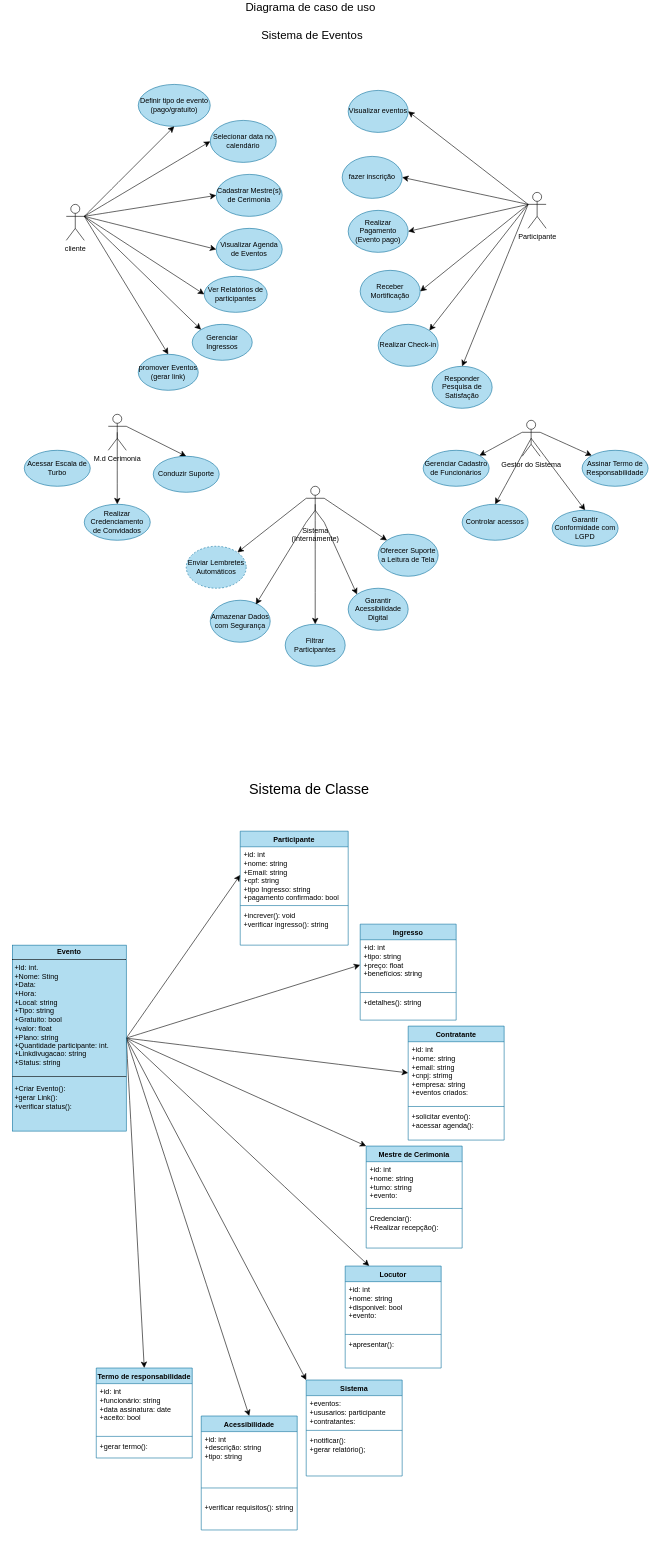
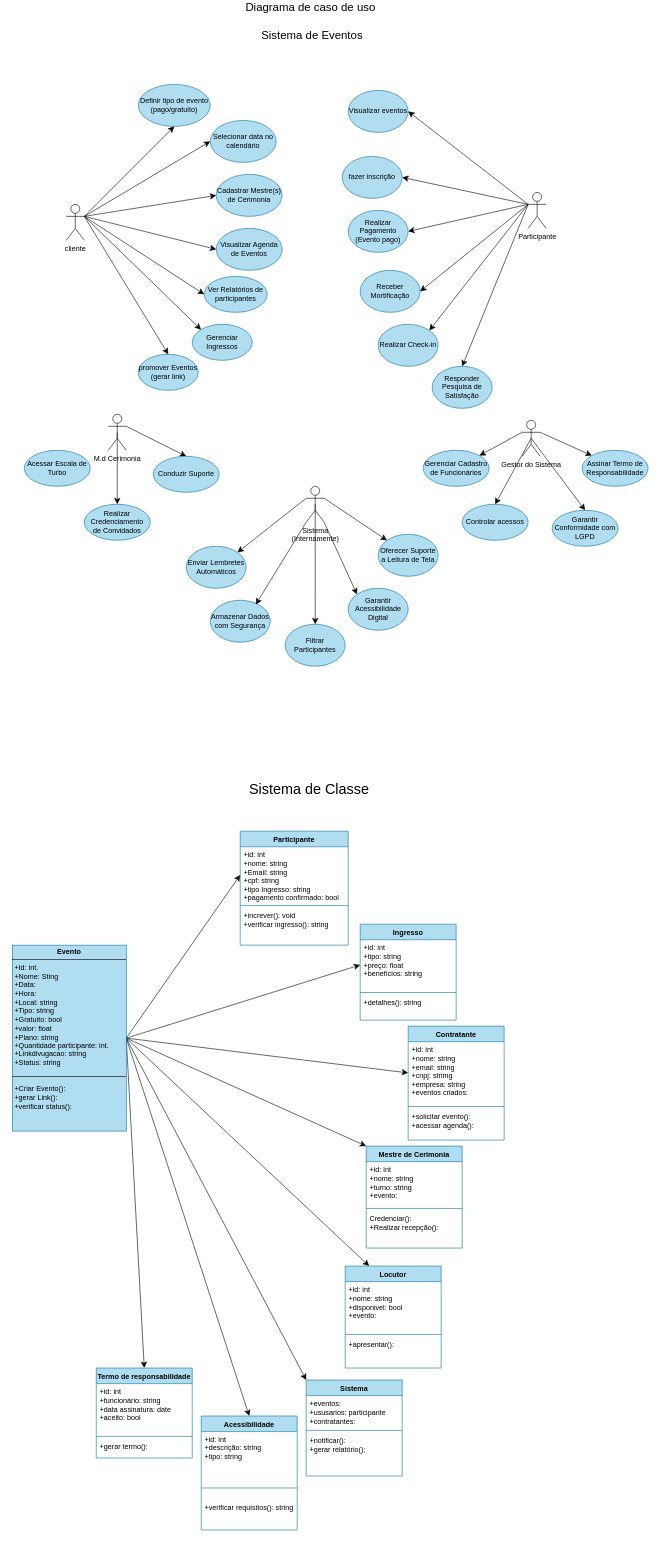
node "Enviar Lembretes Automáticos": style dashed -> solid
